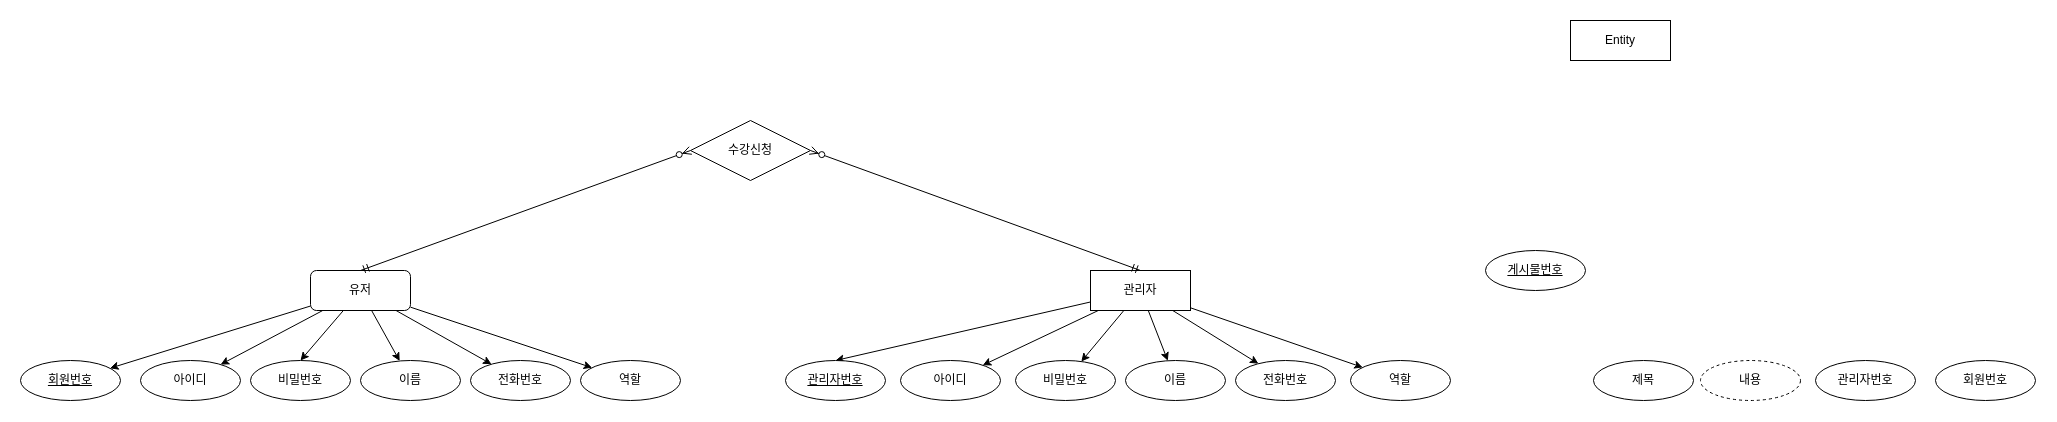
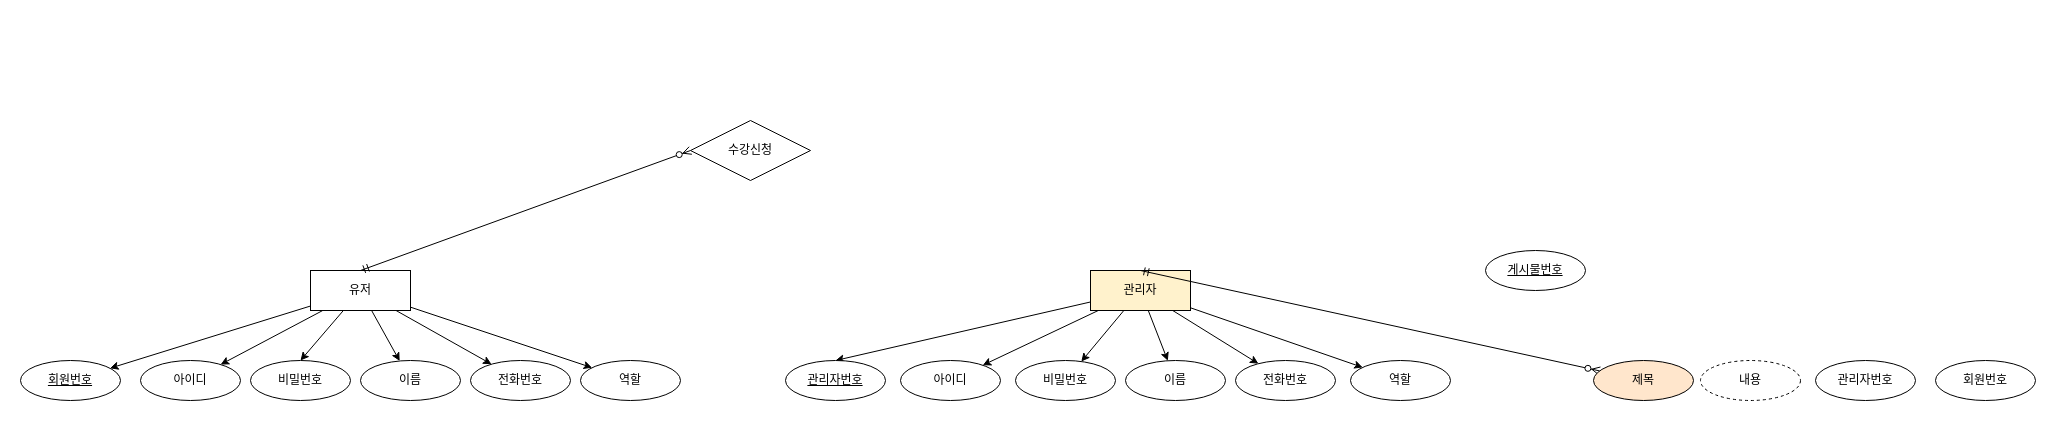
node "Entity": removed
edge "수강신청" -- "관리자": now "제목" -- "관리자"
node "유저": shape rounded rectangle -> rectangle
node "관리자": fillcolor #ffffff -> #fff2cc
node "제목": fillcolor #ffffff -> #ffe6cc
